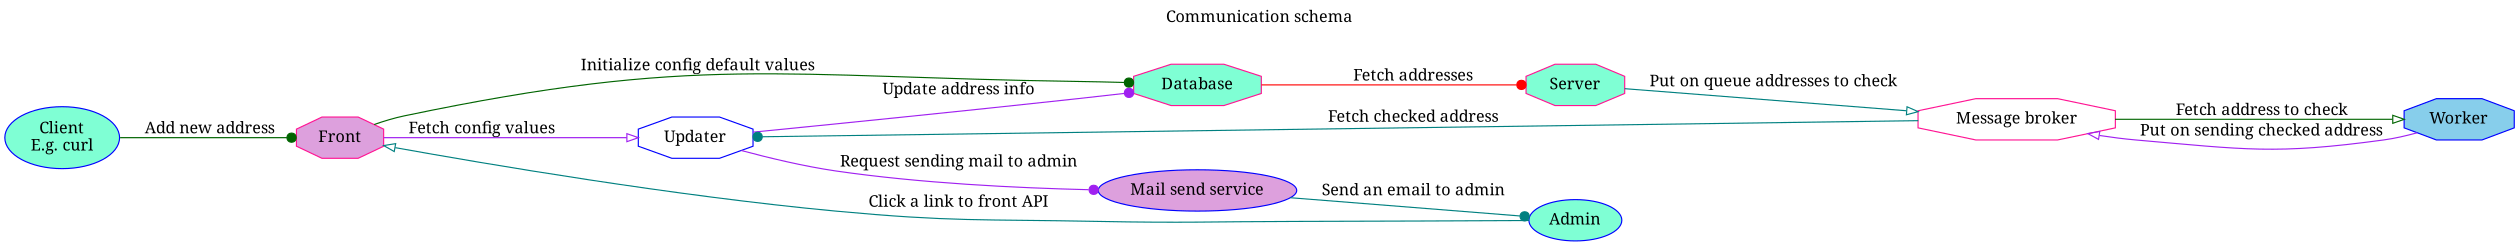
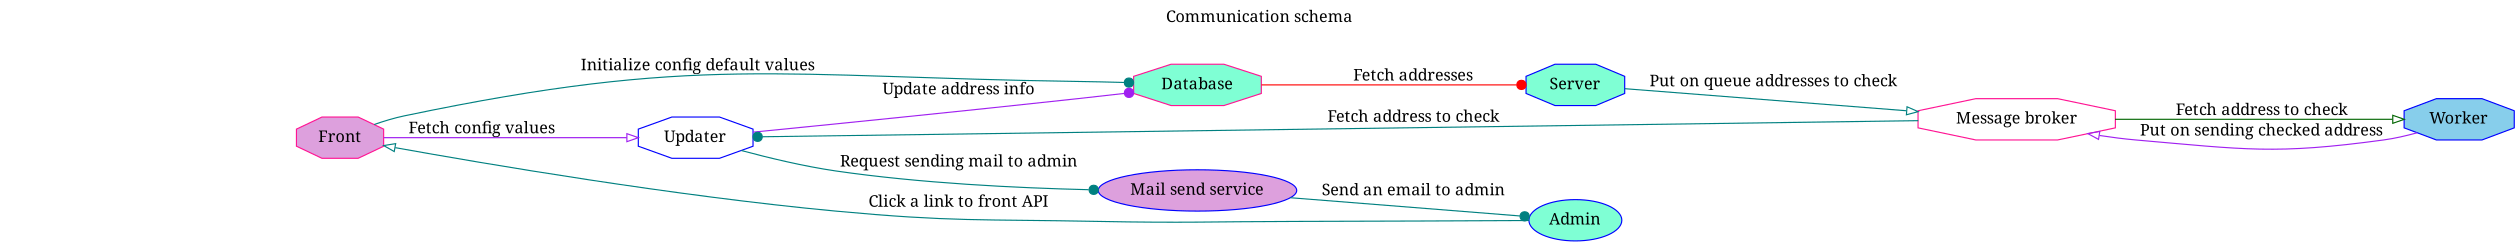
edge "Front" -> "Database": color darkgreen -> teal
node "Server": color deeppink -> blue
edge "Message broker" -> "Updater": label " Fetch checked address" -> " Fetch address to check"
node "Client E.g. curl": removed
edge "Updater" -> "Mail send service": color purple -> teal
